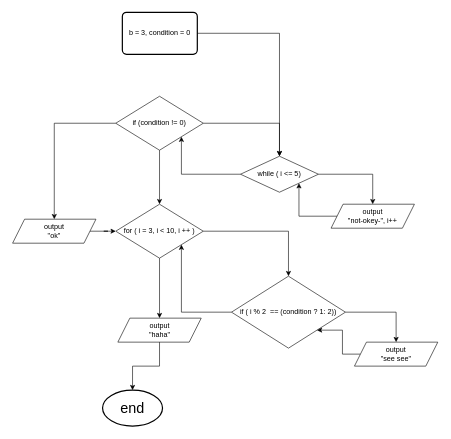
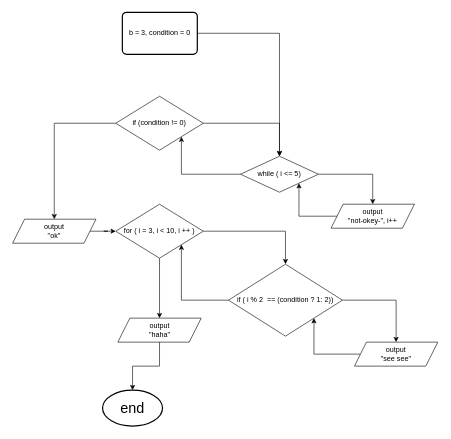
edge "if (condition != 0)" -> "for ( i = 3, i < 10, i ++ )": removed
node "if ( i % 2 == (condition ? 1: 2))": moved (288, 312) -> (285, 300)
